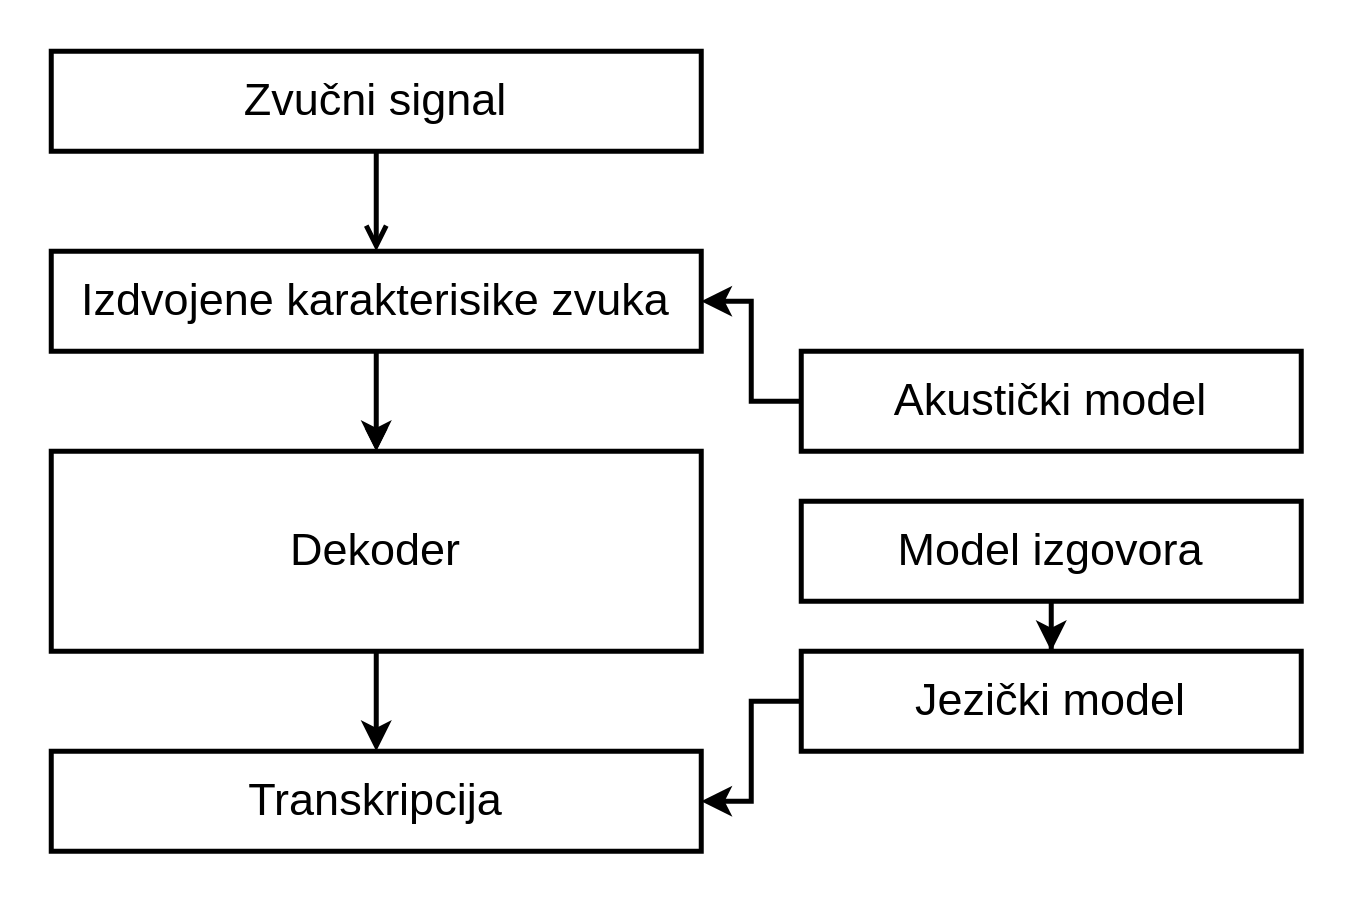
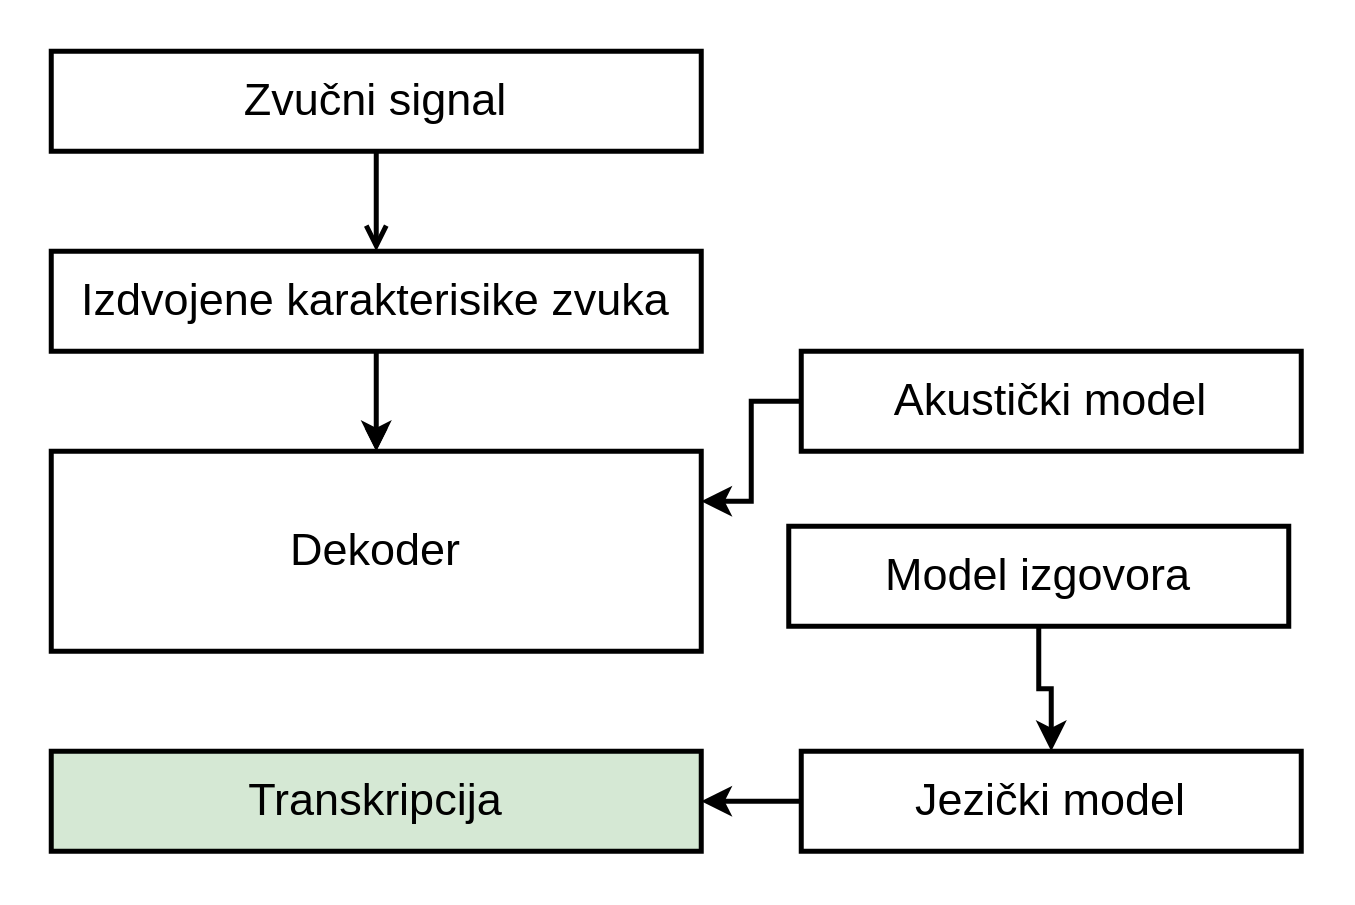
edge "Akustički model" -> "Izdvojene karakterisike zvuka": now "Akustički model" -> "Dekoder"
node "Model izgovora": moved (1051, 551) -> (1039, 576)
edge "Dekoder" -> "Transkripcija": removed
node "Jezički model": moved (1051, 701) -> (1051, 801)
node "Transkripcija": fillcolor #ffffff -> #d5e8d4
